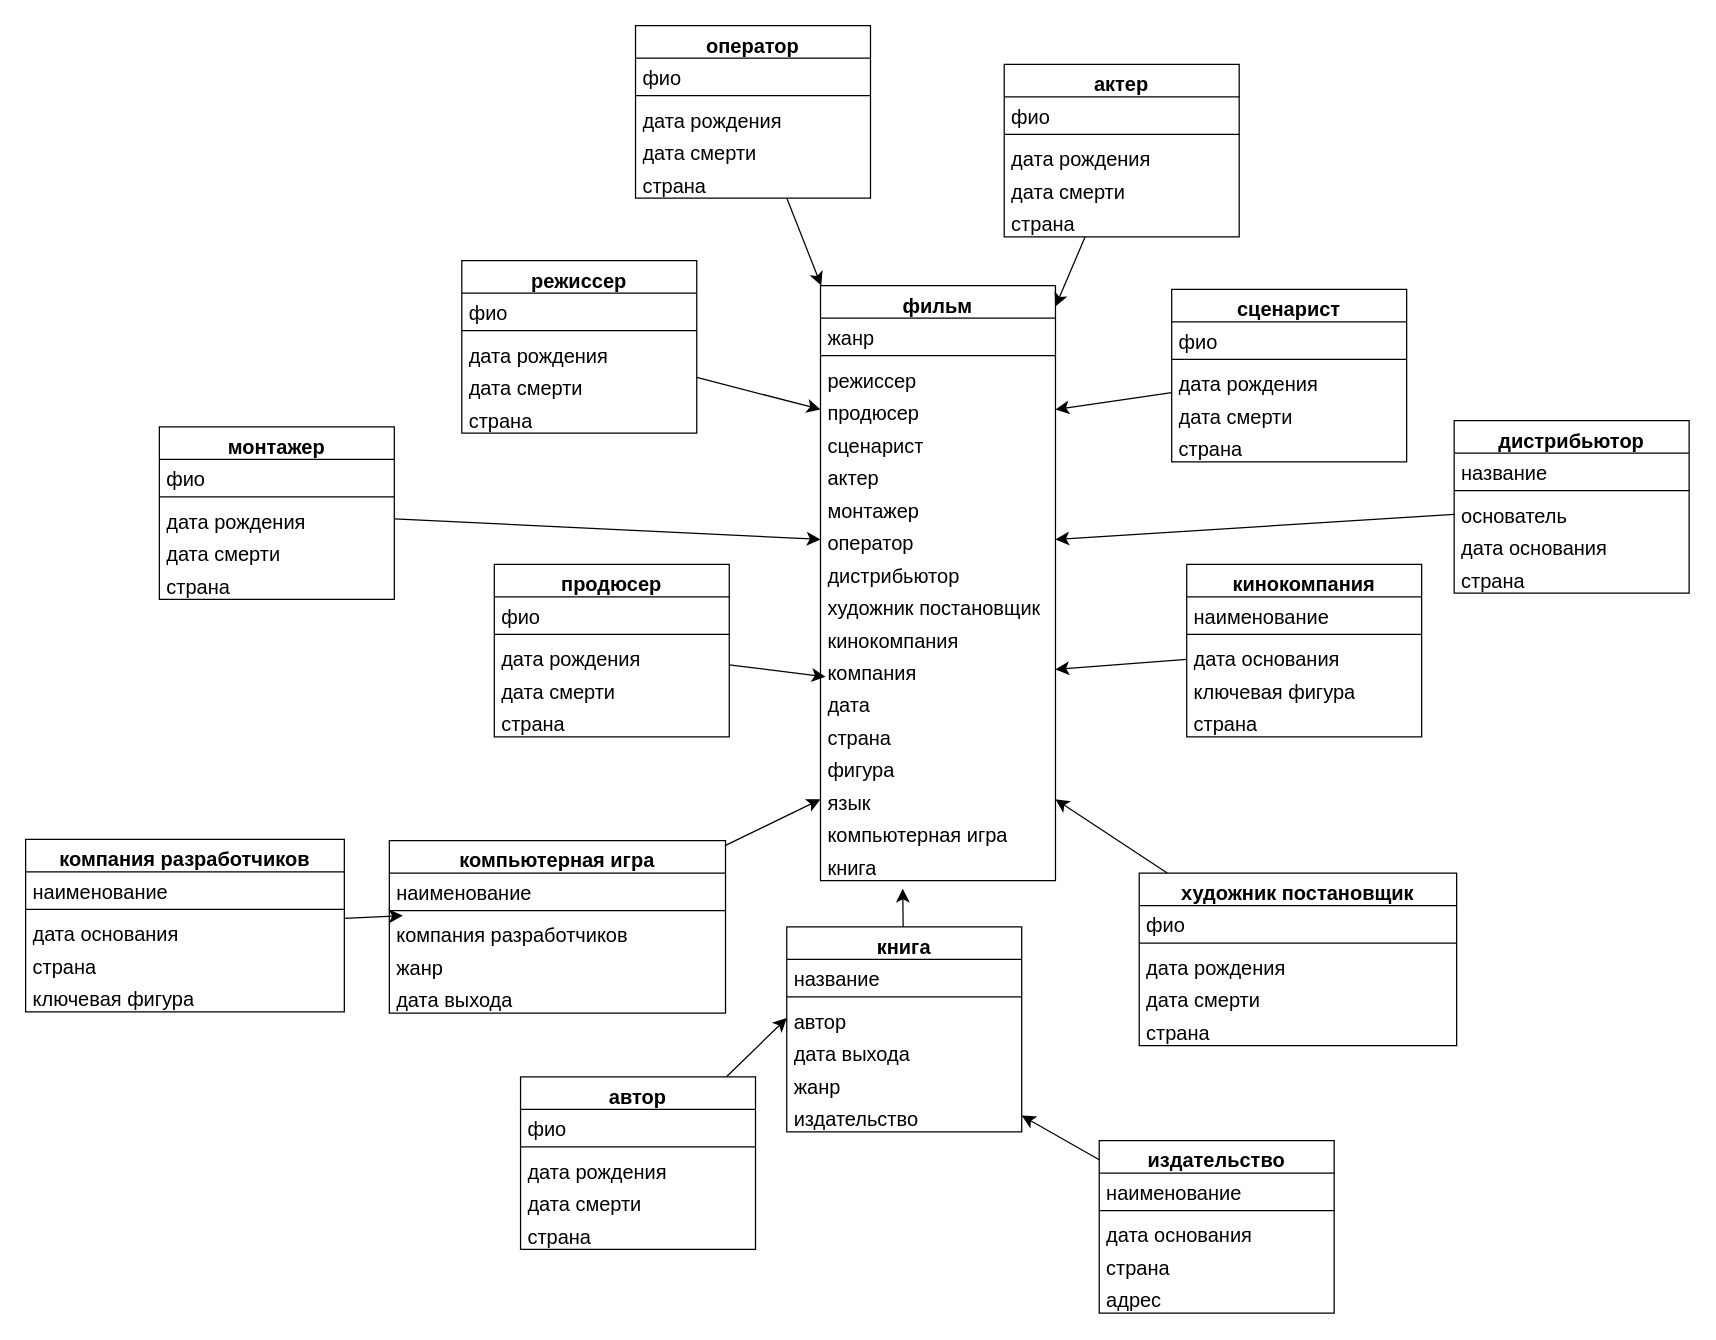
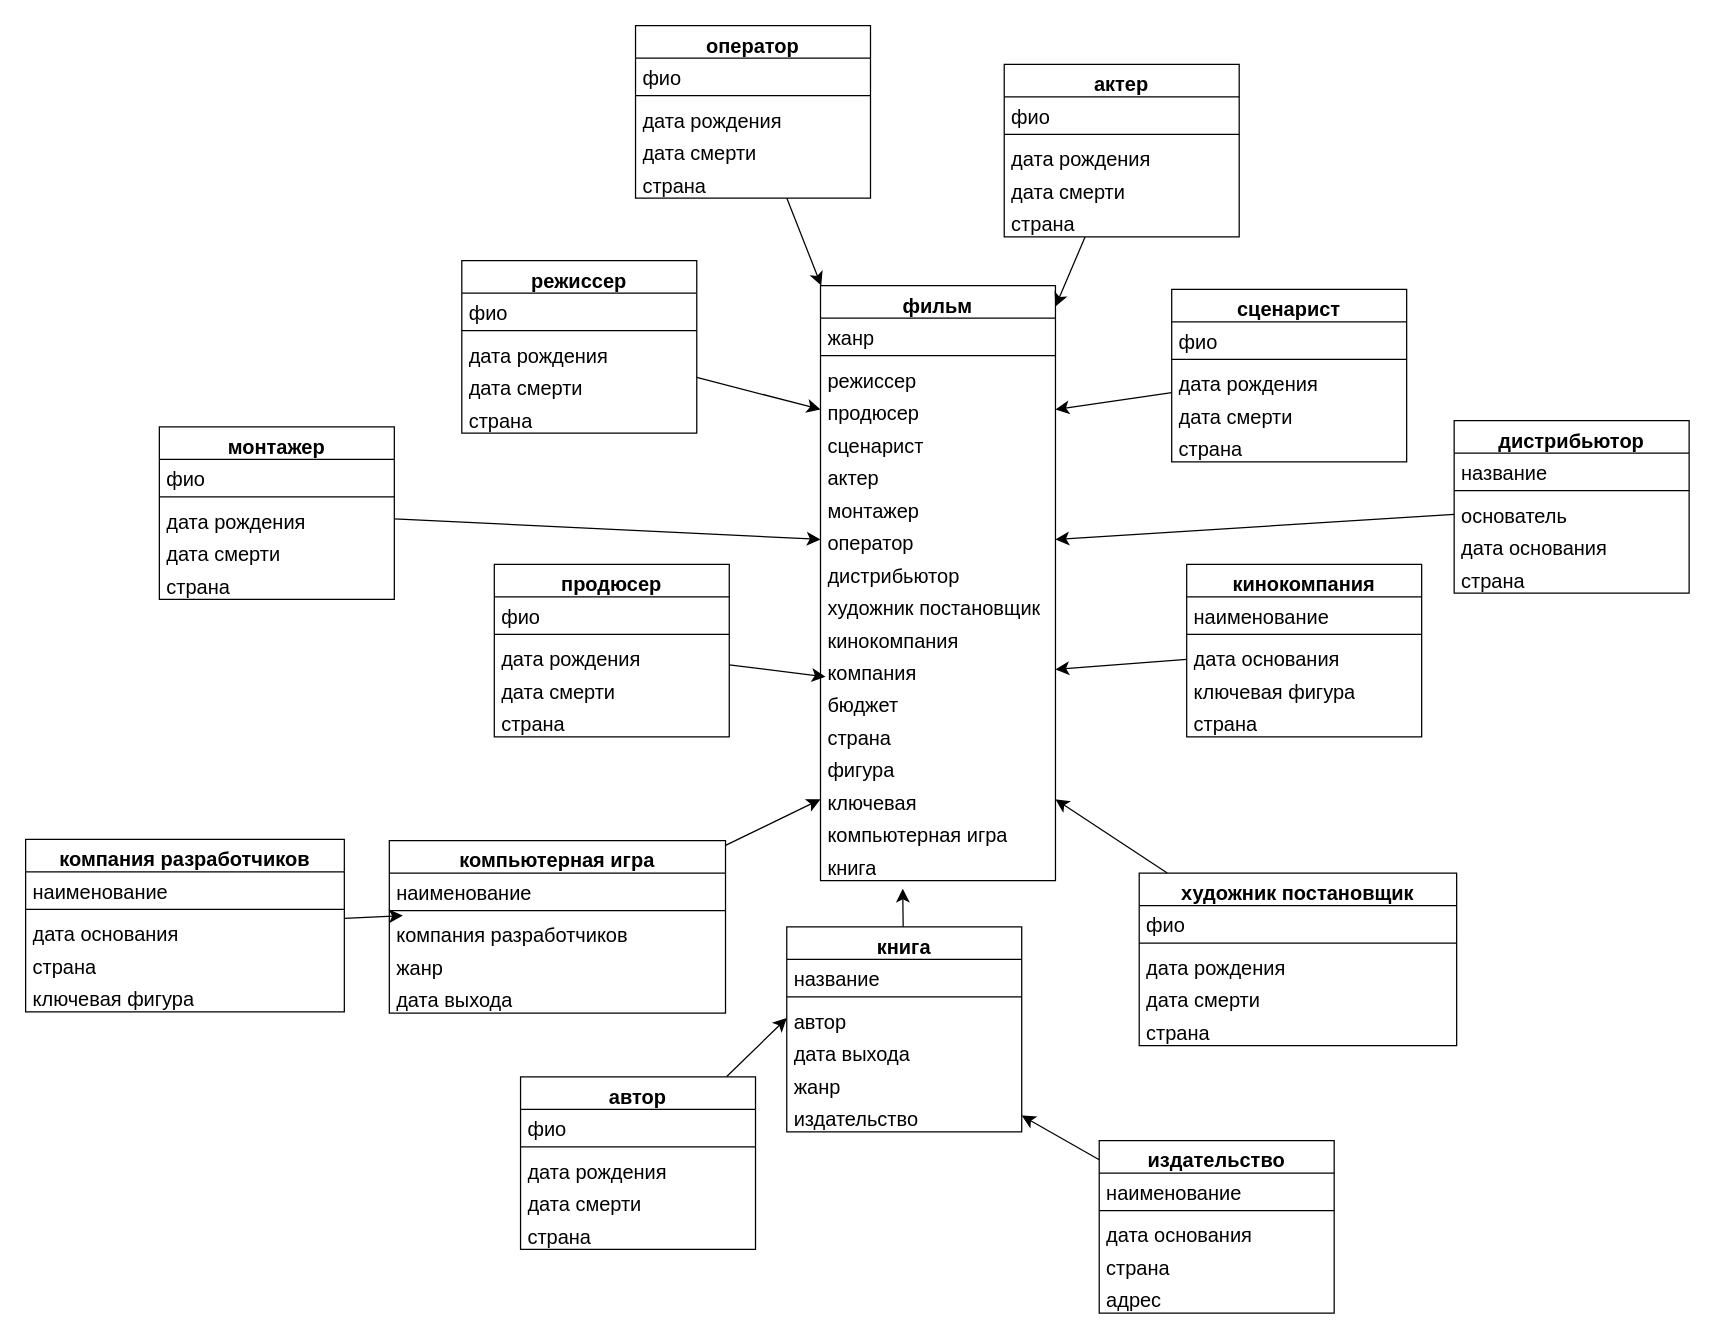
node "дата": label "дата" -> "бюджет"
node "язык": label "язык" -> "ключевая"
